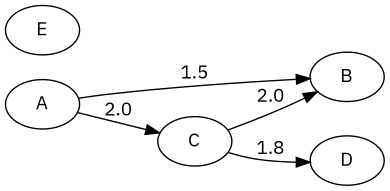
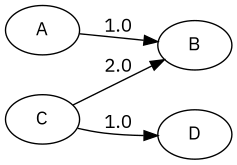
node "E": removed
edge "A" -> "B": label "1.5" -> "1.0"
edge "A" -> "C": removed, label "2.0"
edge "C" -> "D": label "1.8" -> "1.0"
